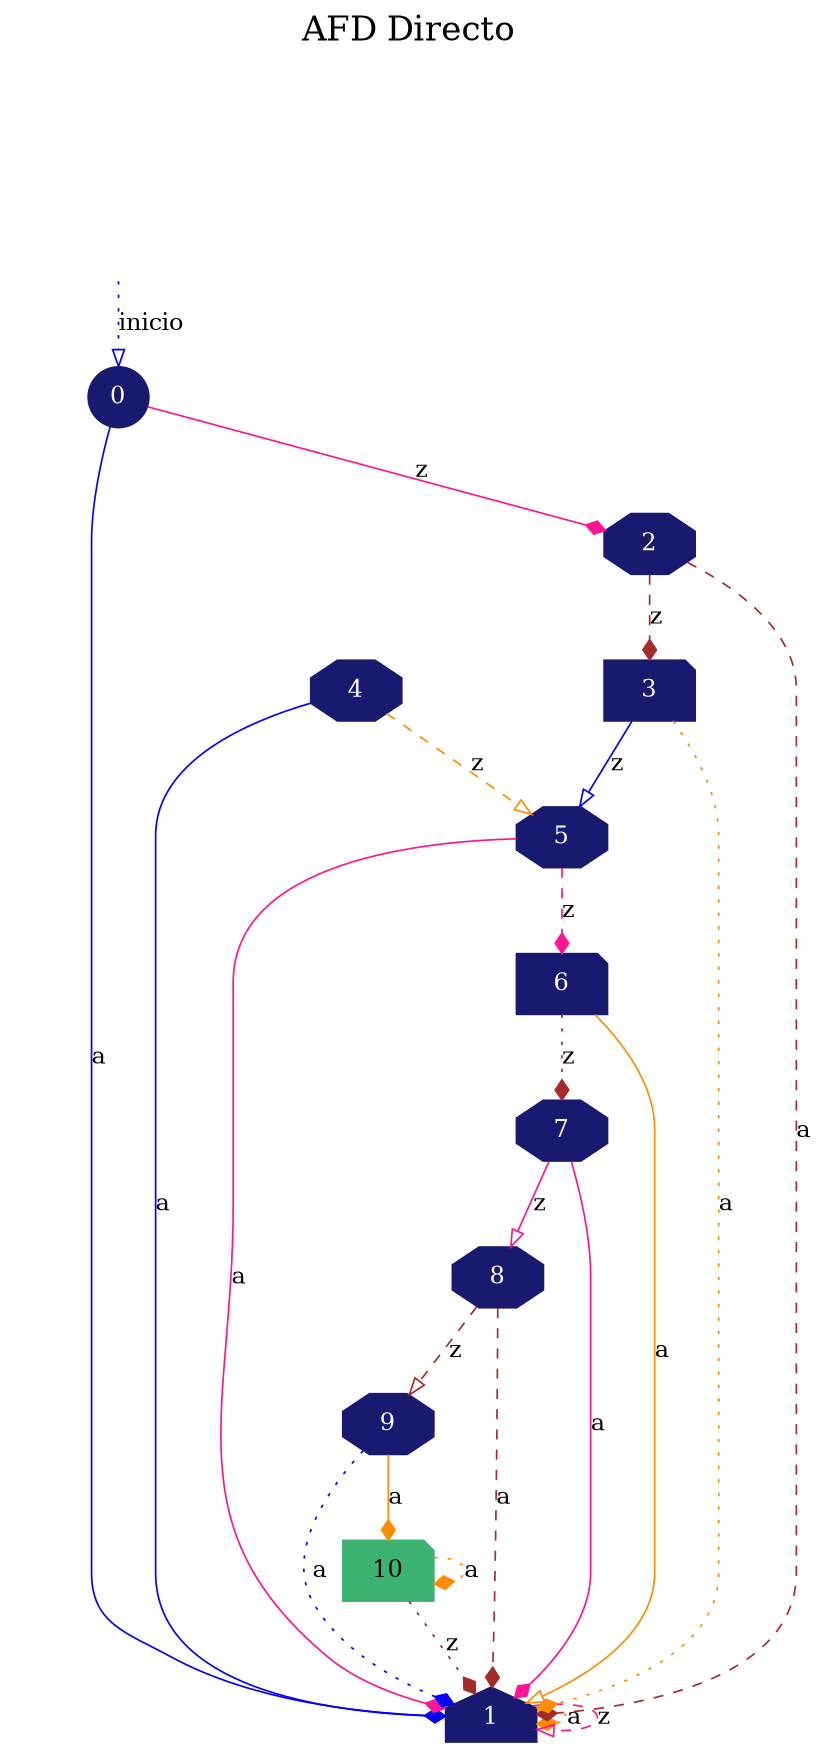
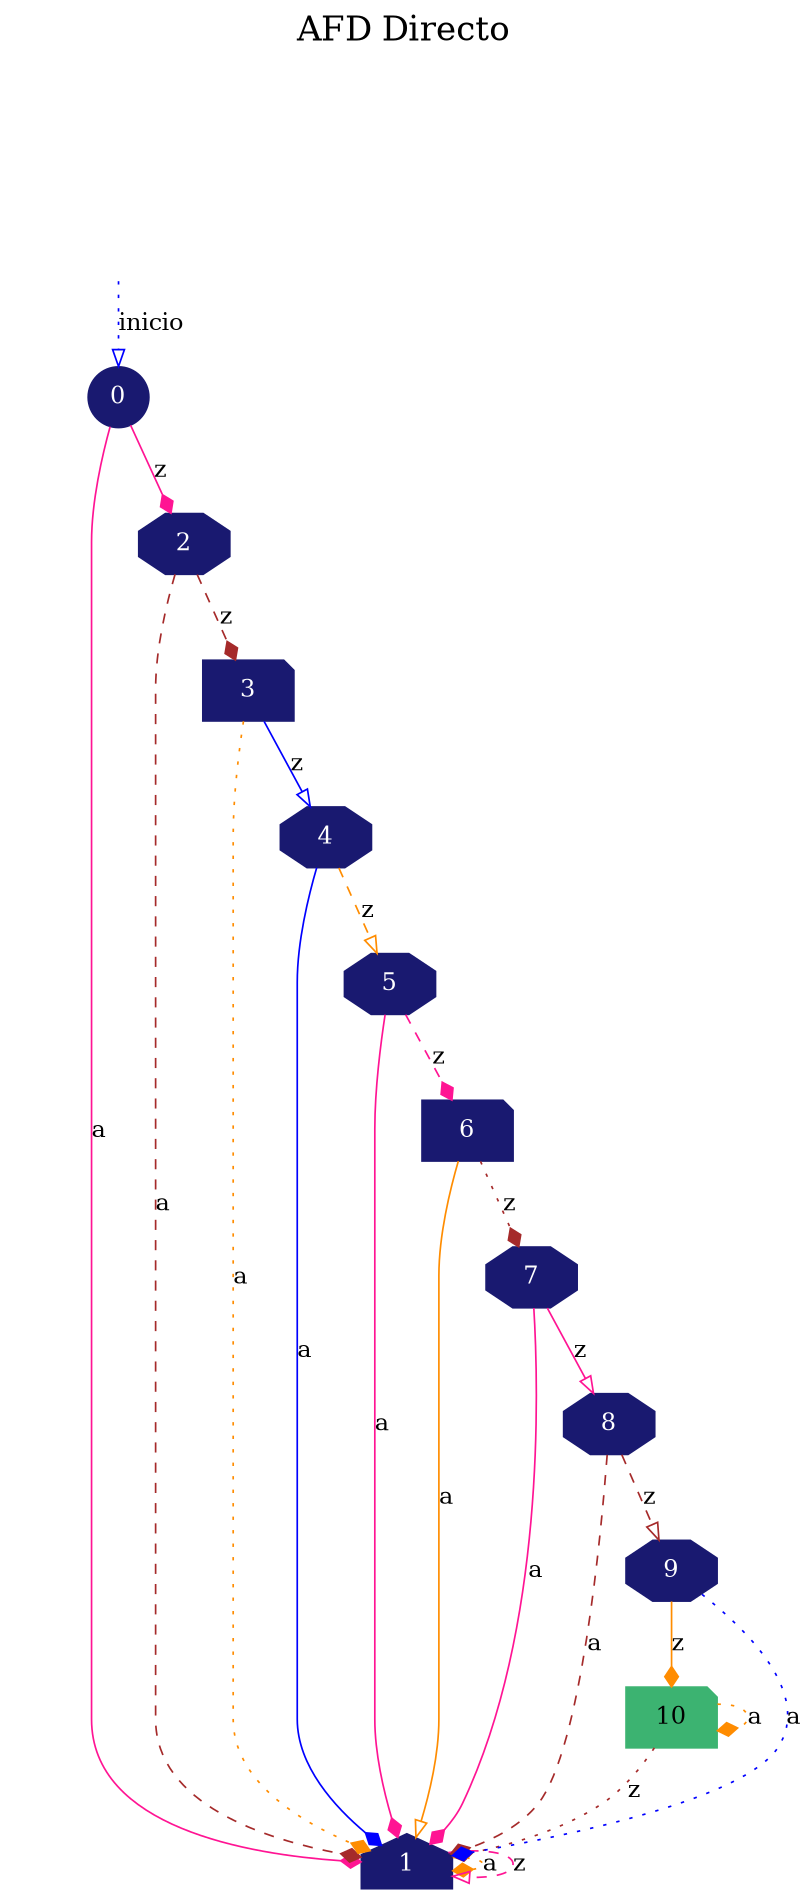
edge "3" -> "5": now "3" -> "4"
edge "0" -> "1": color blue -> deeppink
edge "9" -> "10": label "a" -> "z"
